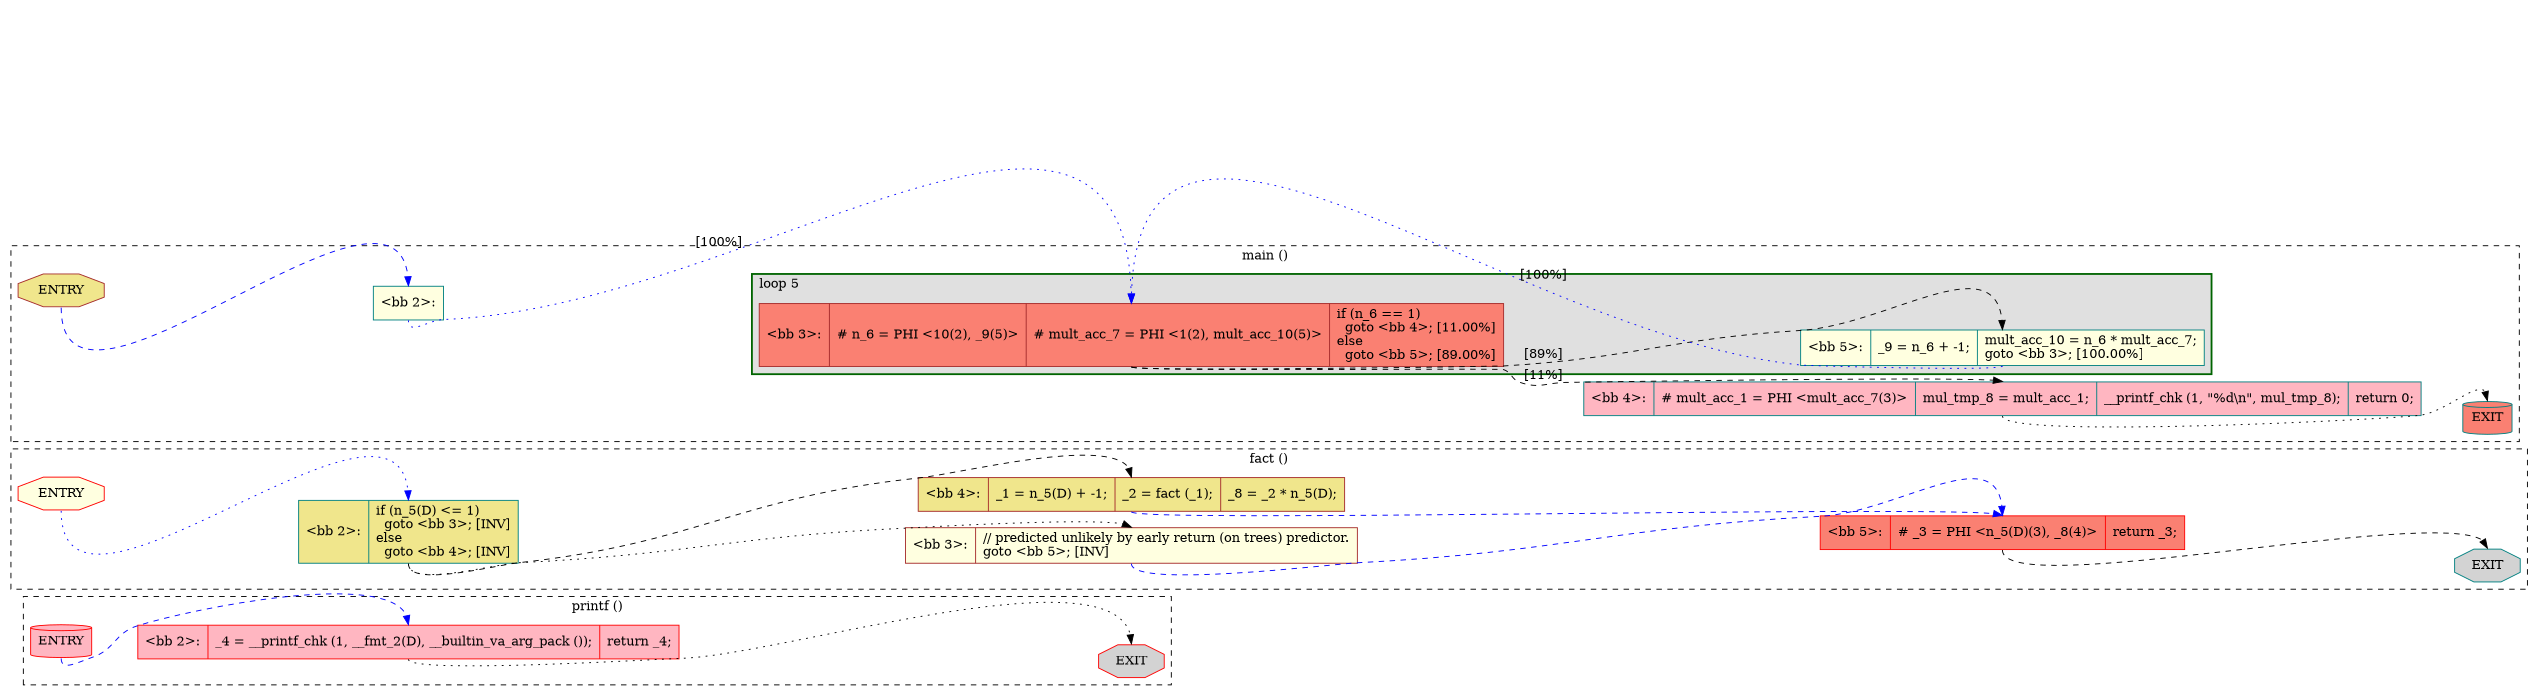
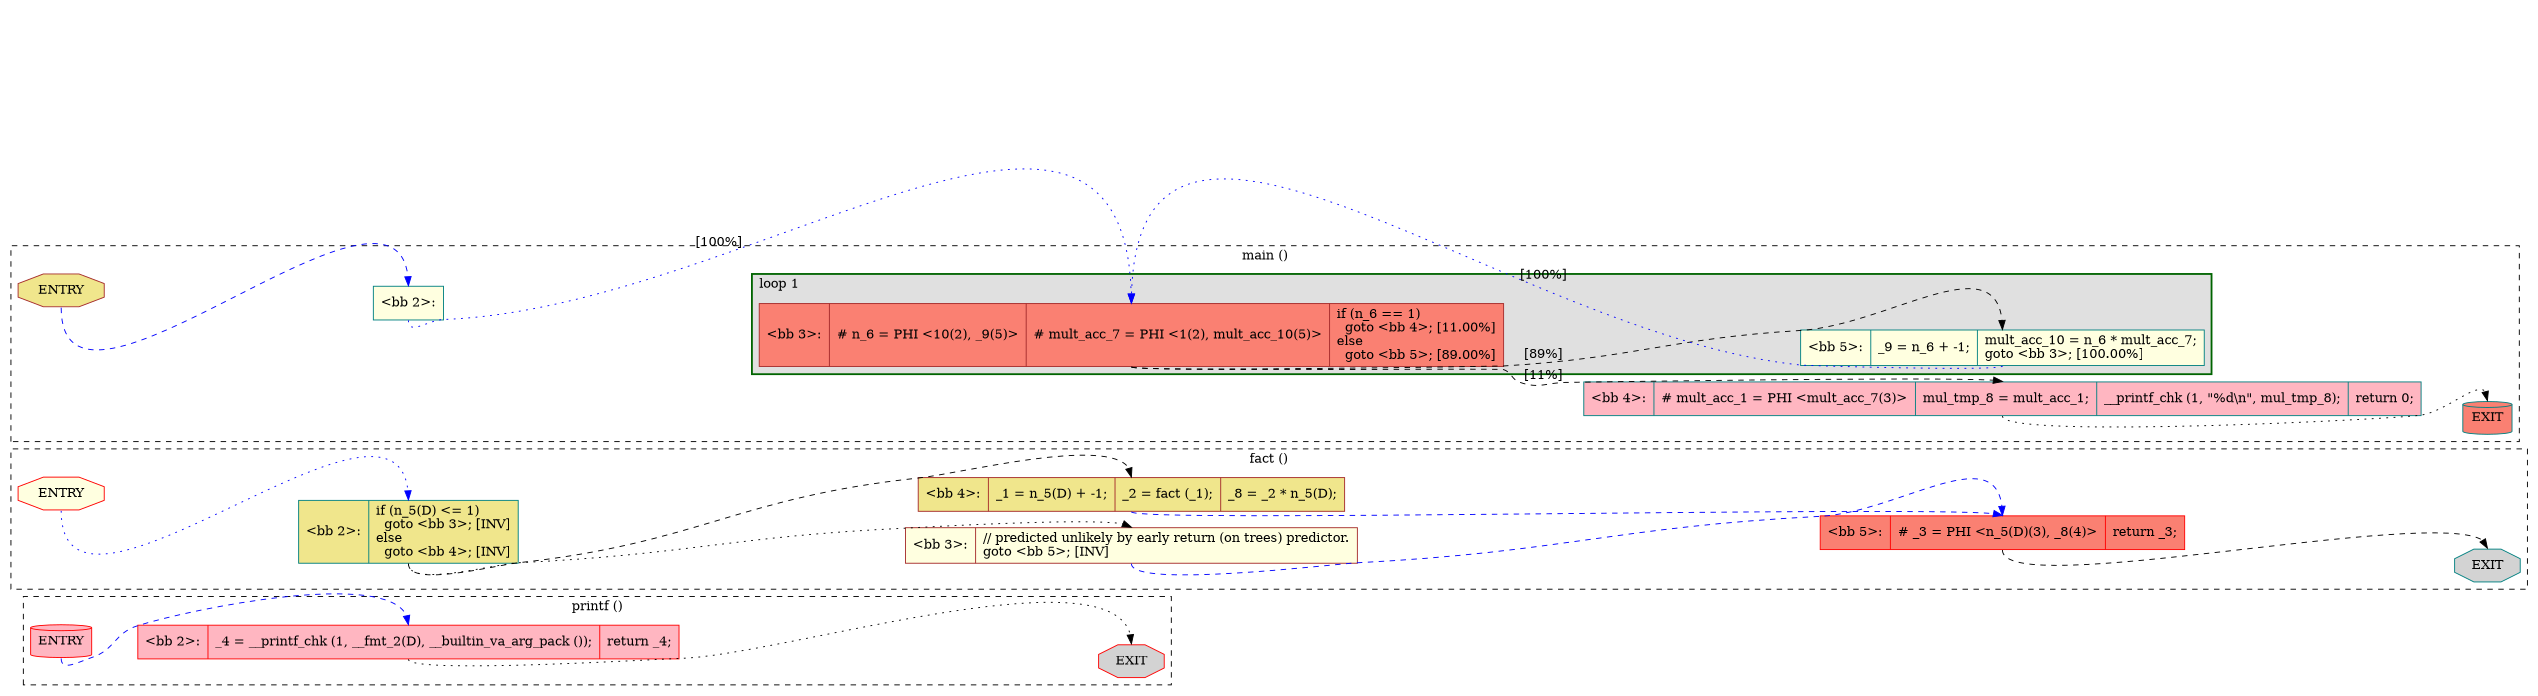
cluster "loop 5": label "loop 5" -> "loop 1"
